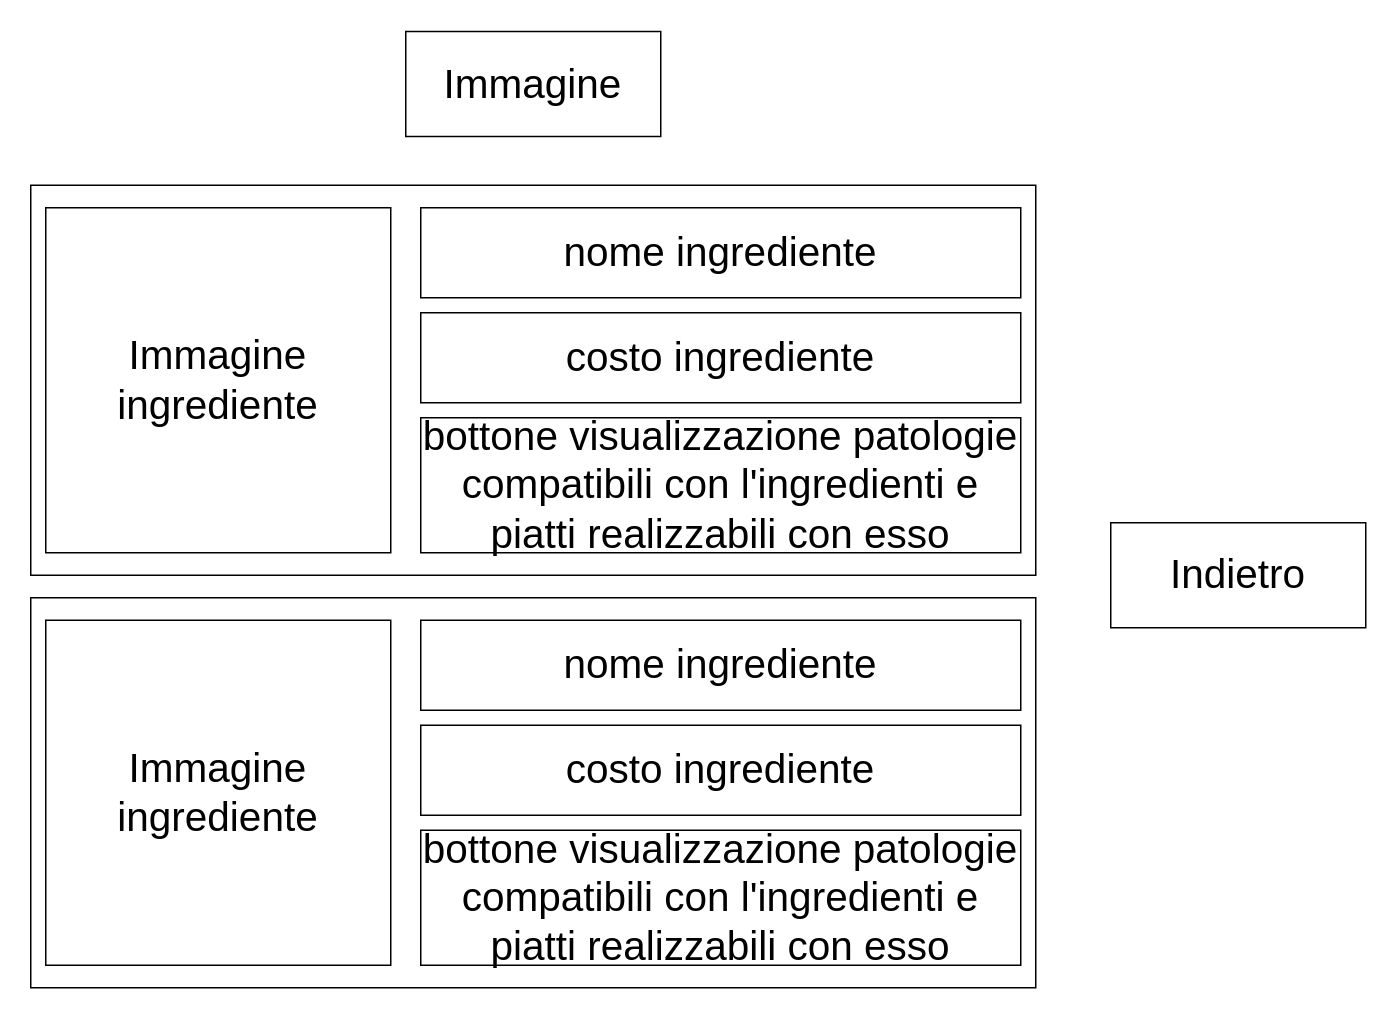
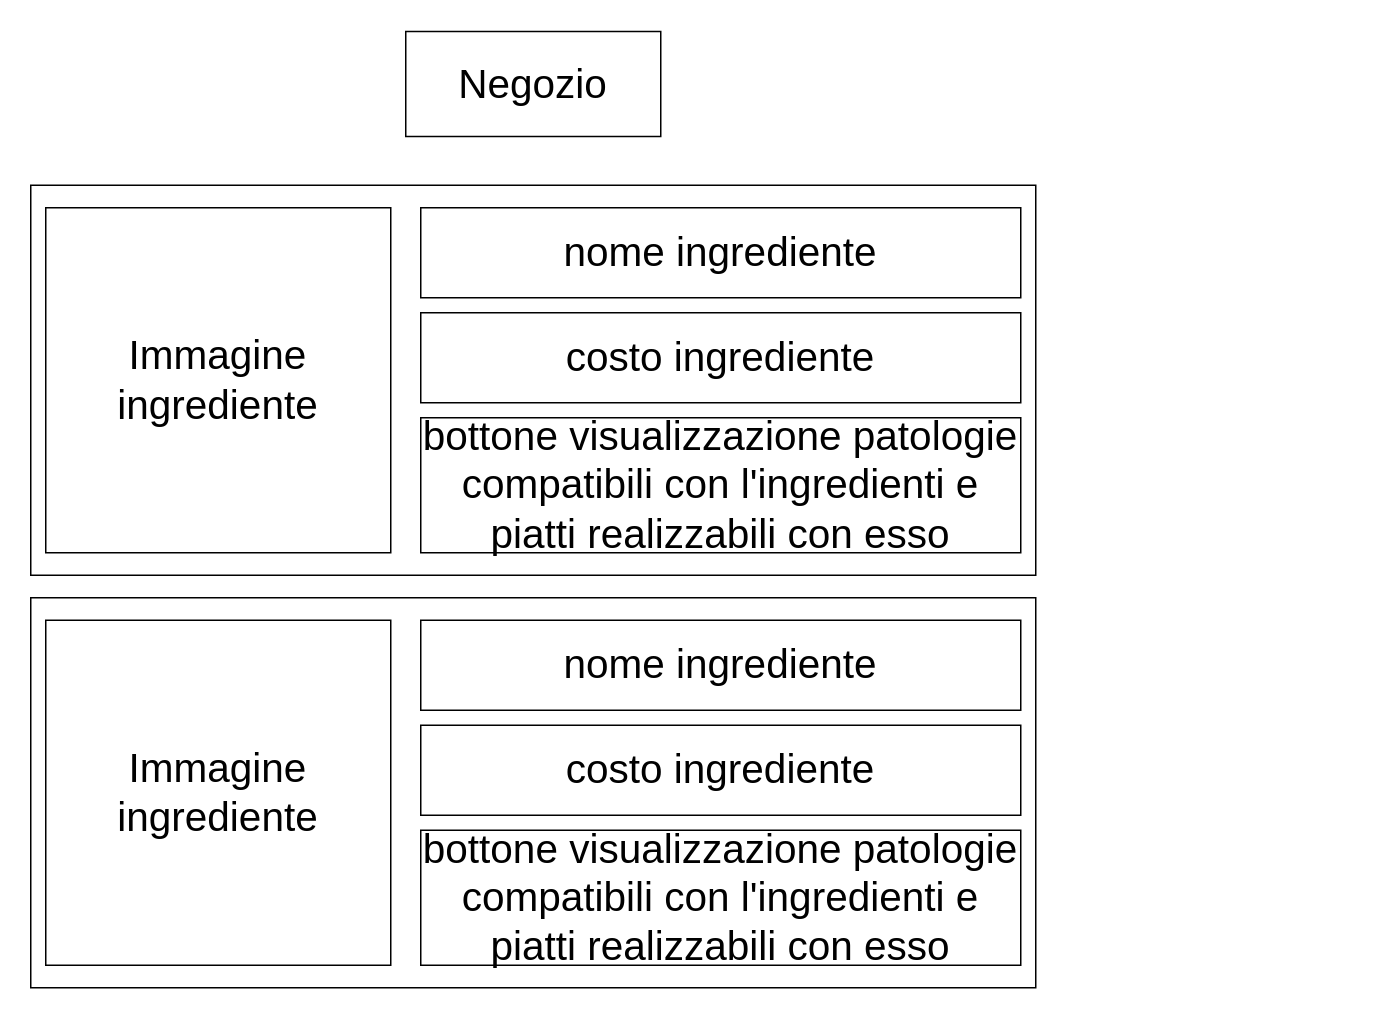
node "Immagine": label "Immagine" -> "Negozio"
node "Indietro": removed
